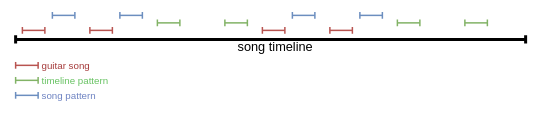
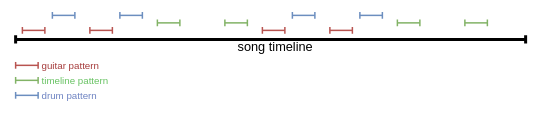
node "guitar song": label "guitar song" -> "guitar pattern"
node "song pattern": label "song pattern" -> "drum pattern"
